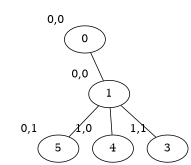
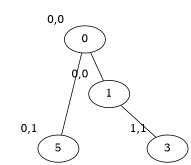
edge "1 0,0" -- "5 0,1": now "0 0,0" -- "5 0,1"
node "4 1,0": removed
